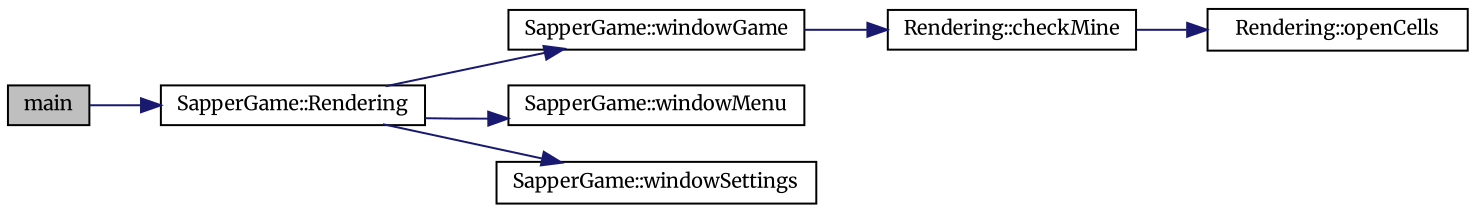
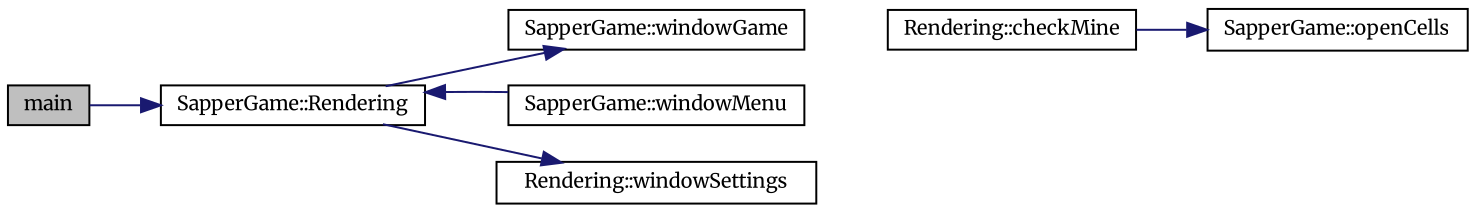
edge "SapperGame::windowGame" -> "Rendering::checkMine": removed
node "Rendering::openCells": label "Rendering::openCells" -> "SapperGame::openCells"
edge "SapperGame::Rendering" -> "SapperGame::windowMenu": reversed
node "SapperGame::windowSettings": label "SapperGame::windowSettings" -> "Rendering::windowSettings"
